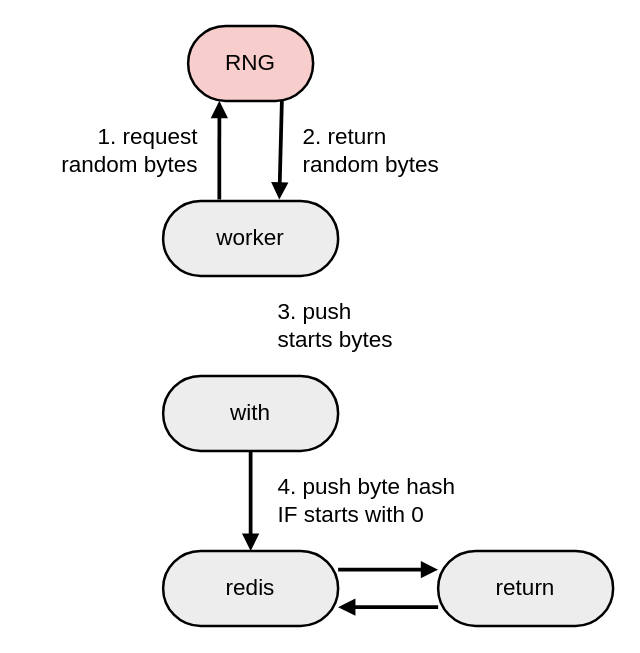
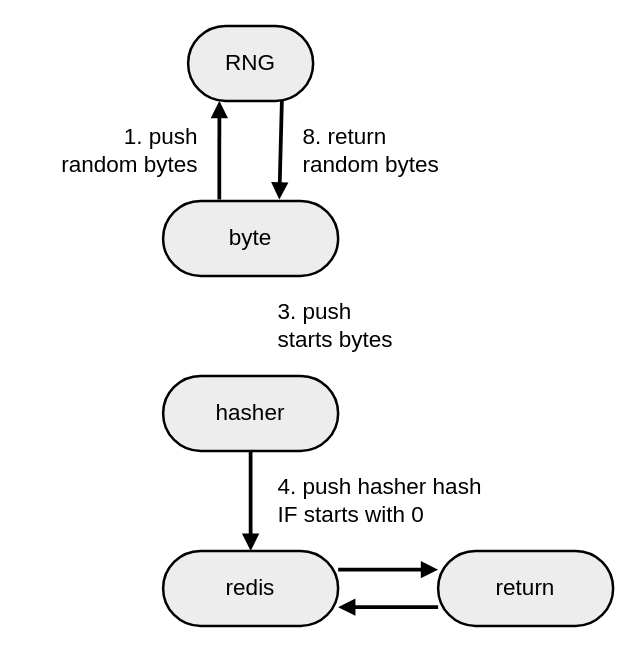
node "RNG": fillcolor #f8cecc -> #ededed
node "1. request random bytes": label "1. request random bytes" -> "1. push random bytes"
node "2. return random bytes": label "2. return random bytes" -> "8. return random bytes"
node "worker": label "worker" -> "byte"
node "with": label "with" -> "hasher"
node "4. push byte hash IF starts with 0": label "4. push byte hash IF starts with 0" -> "4. push hasher hash IF starts with 0"
